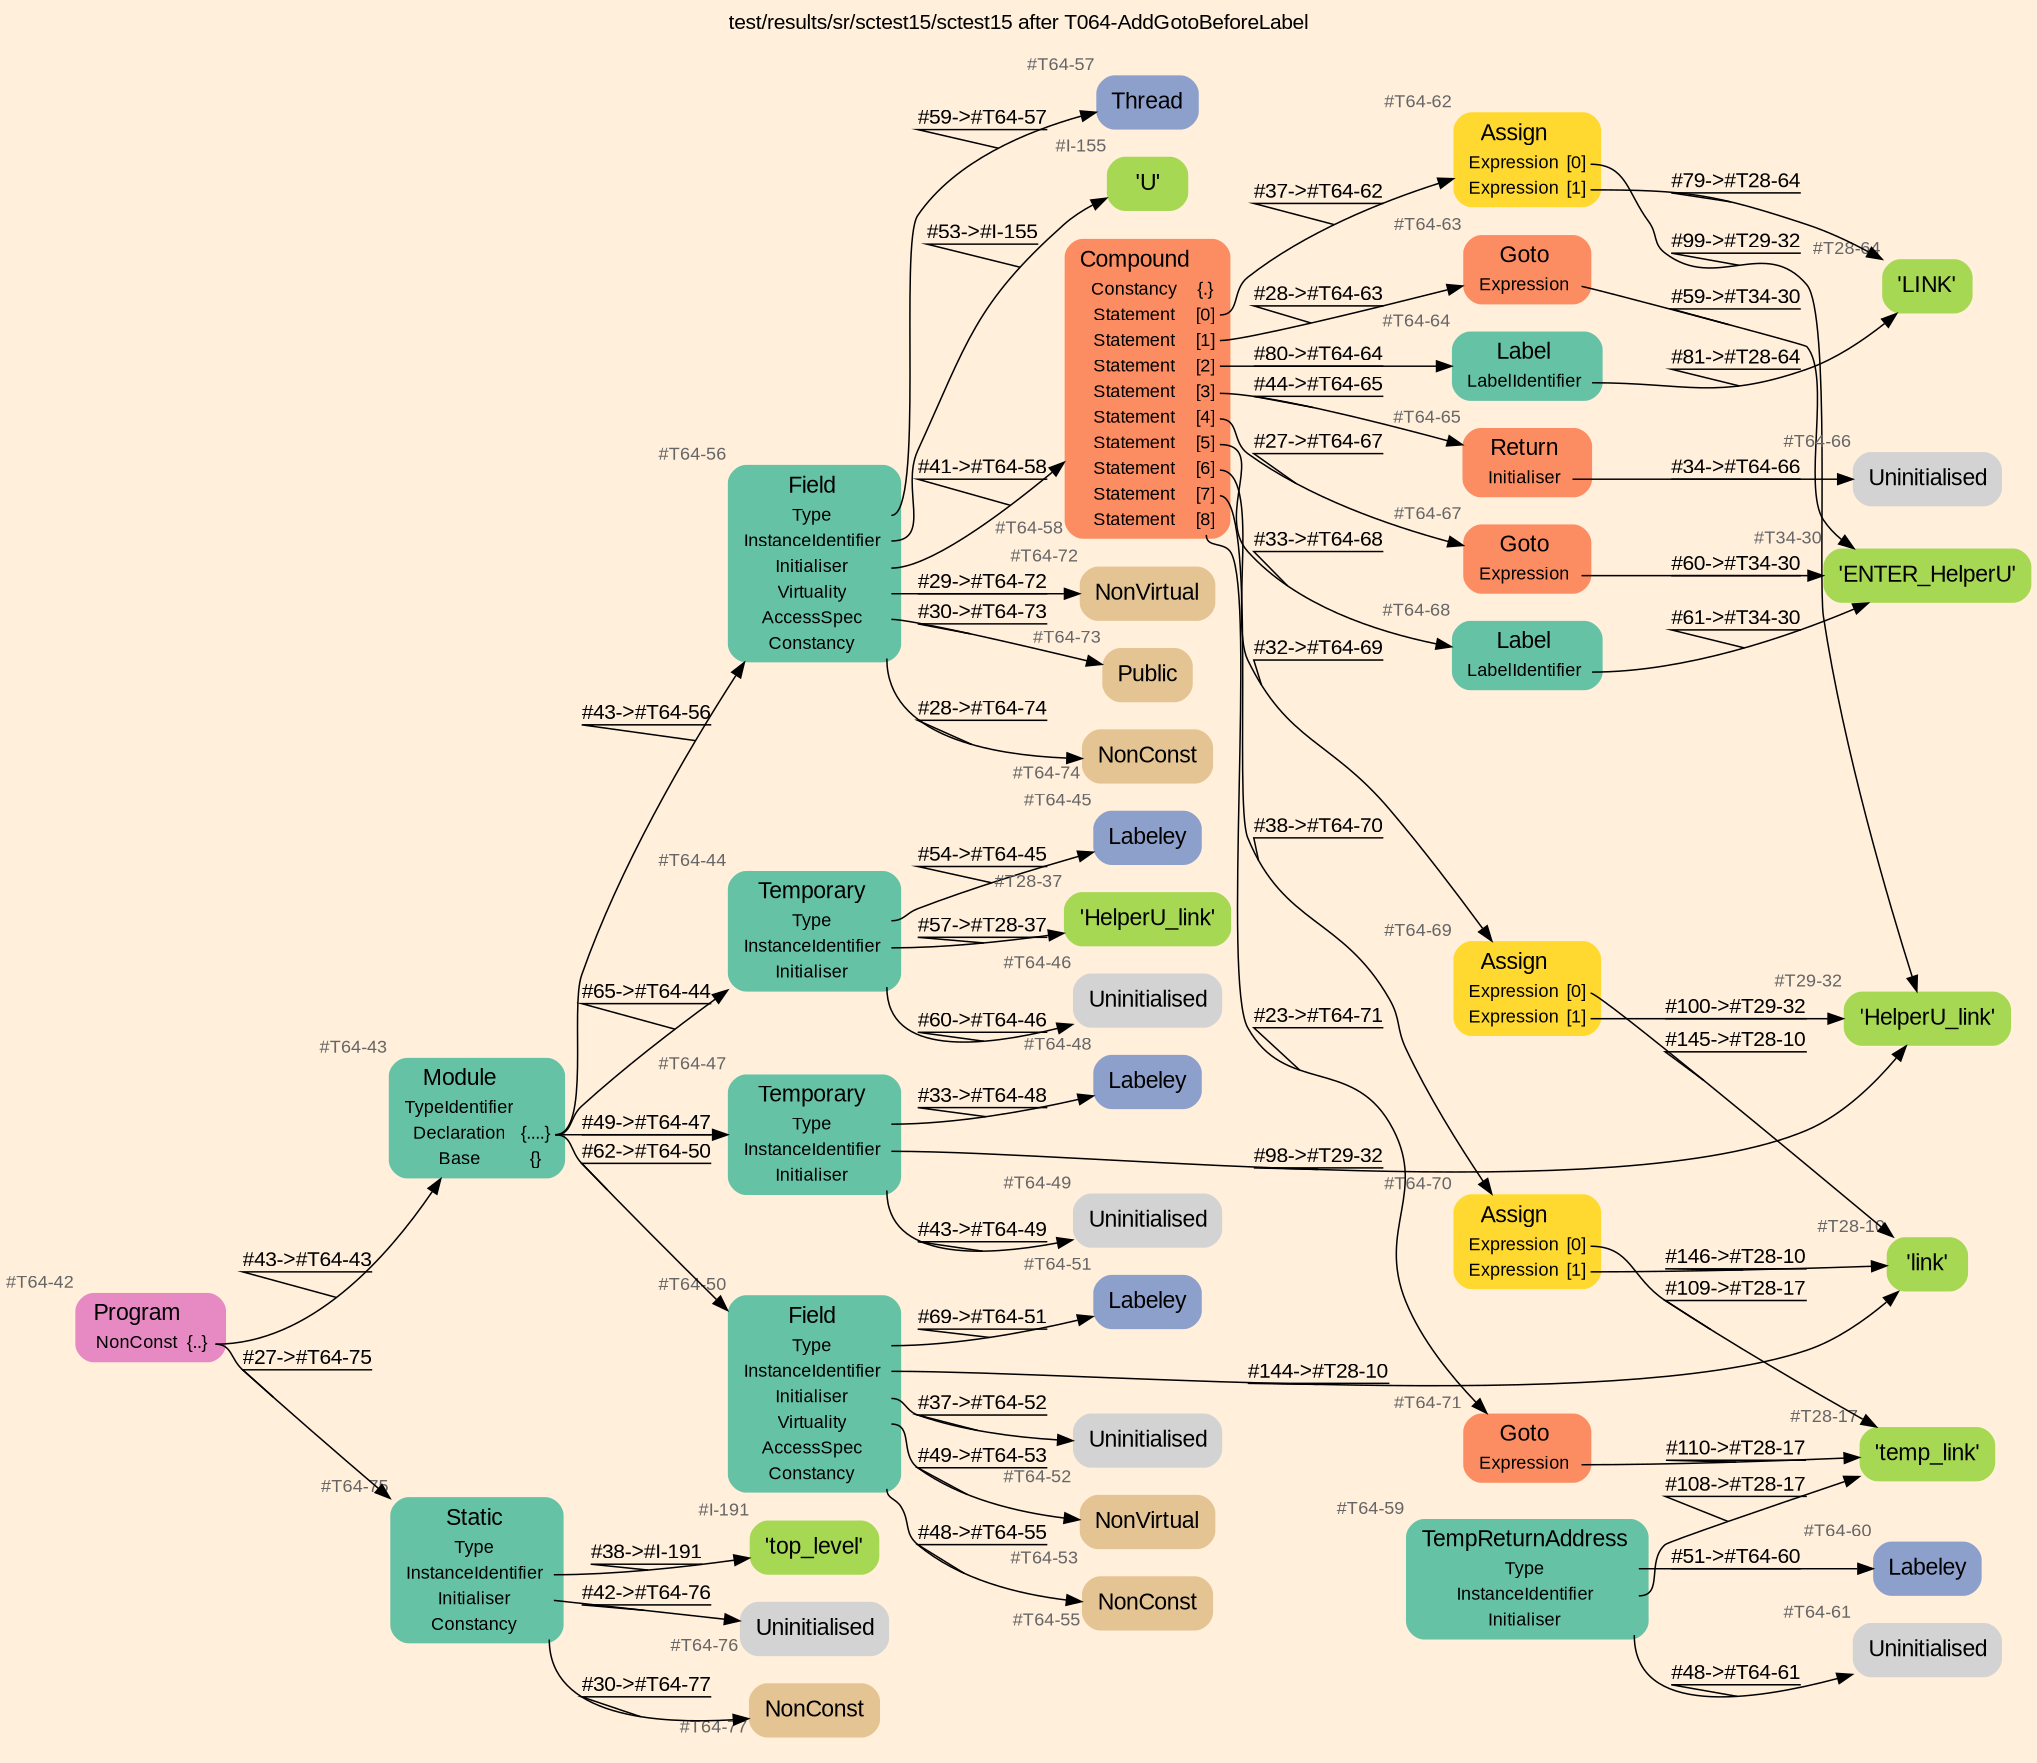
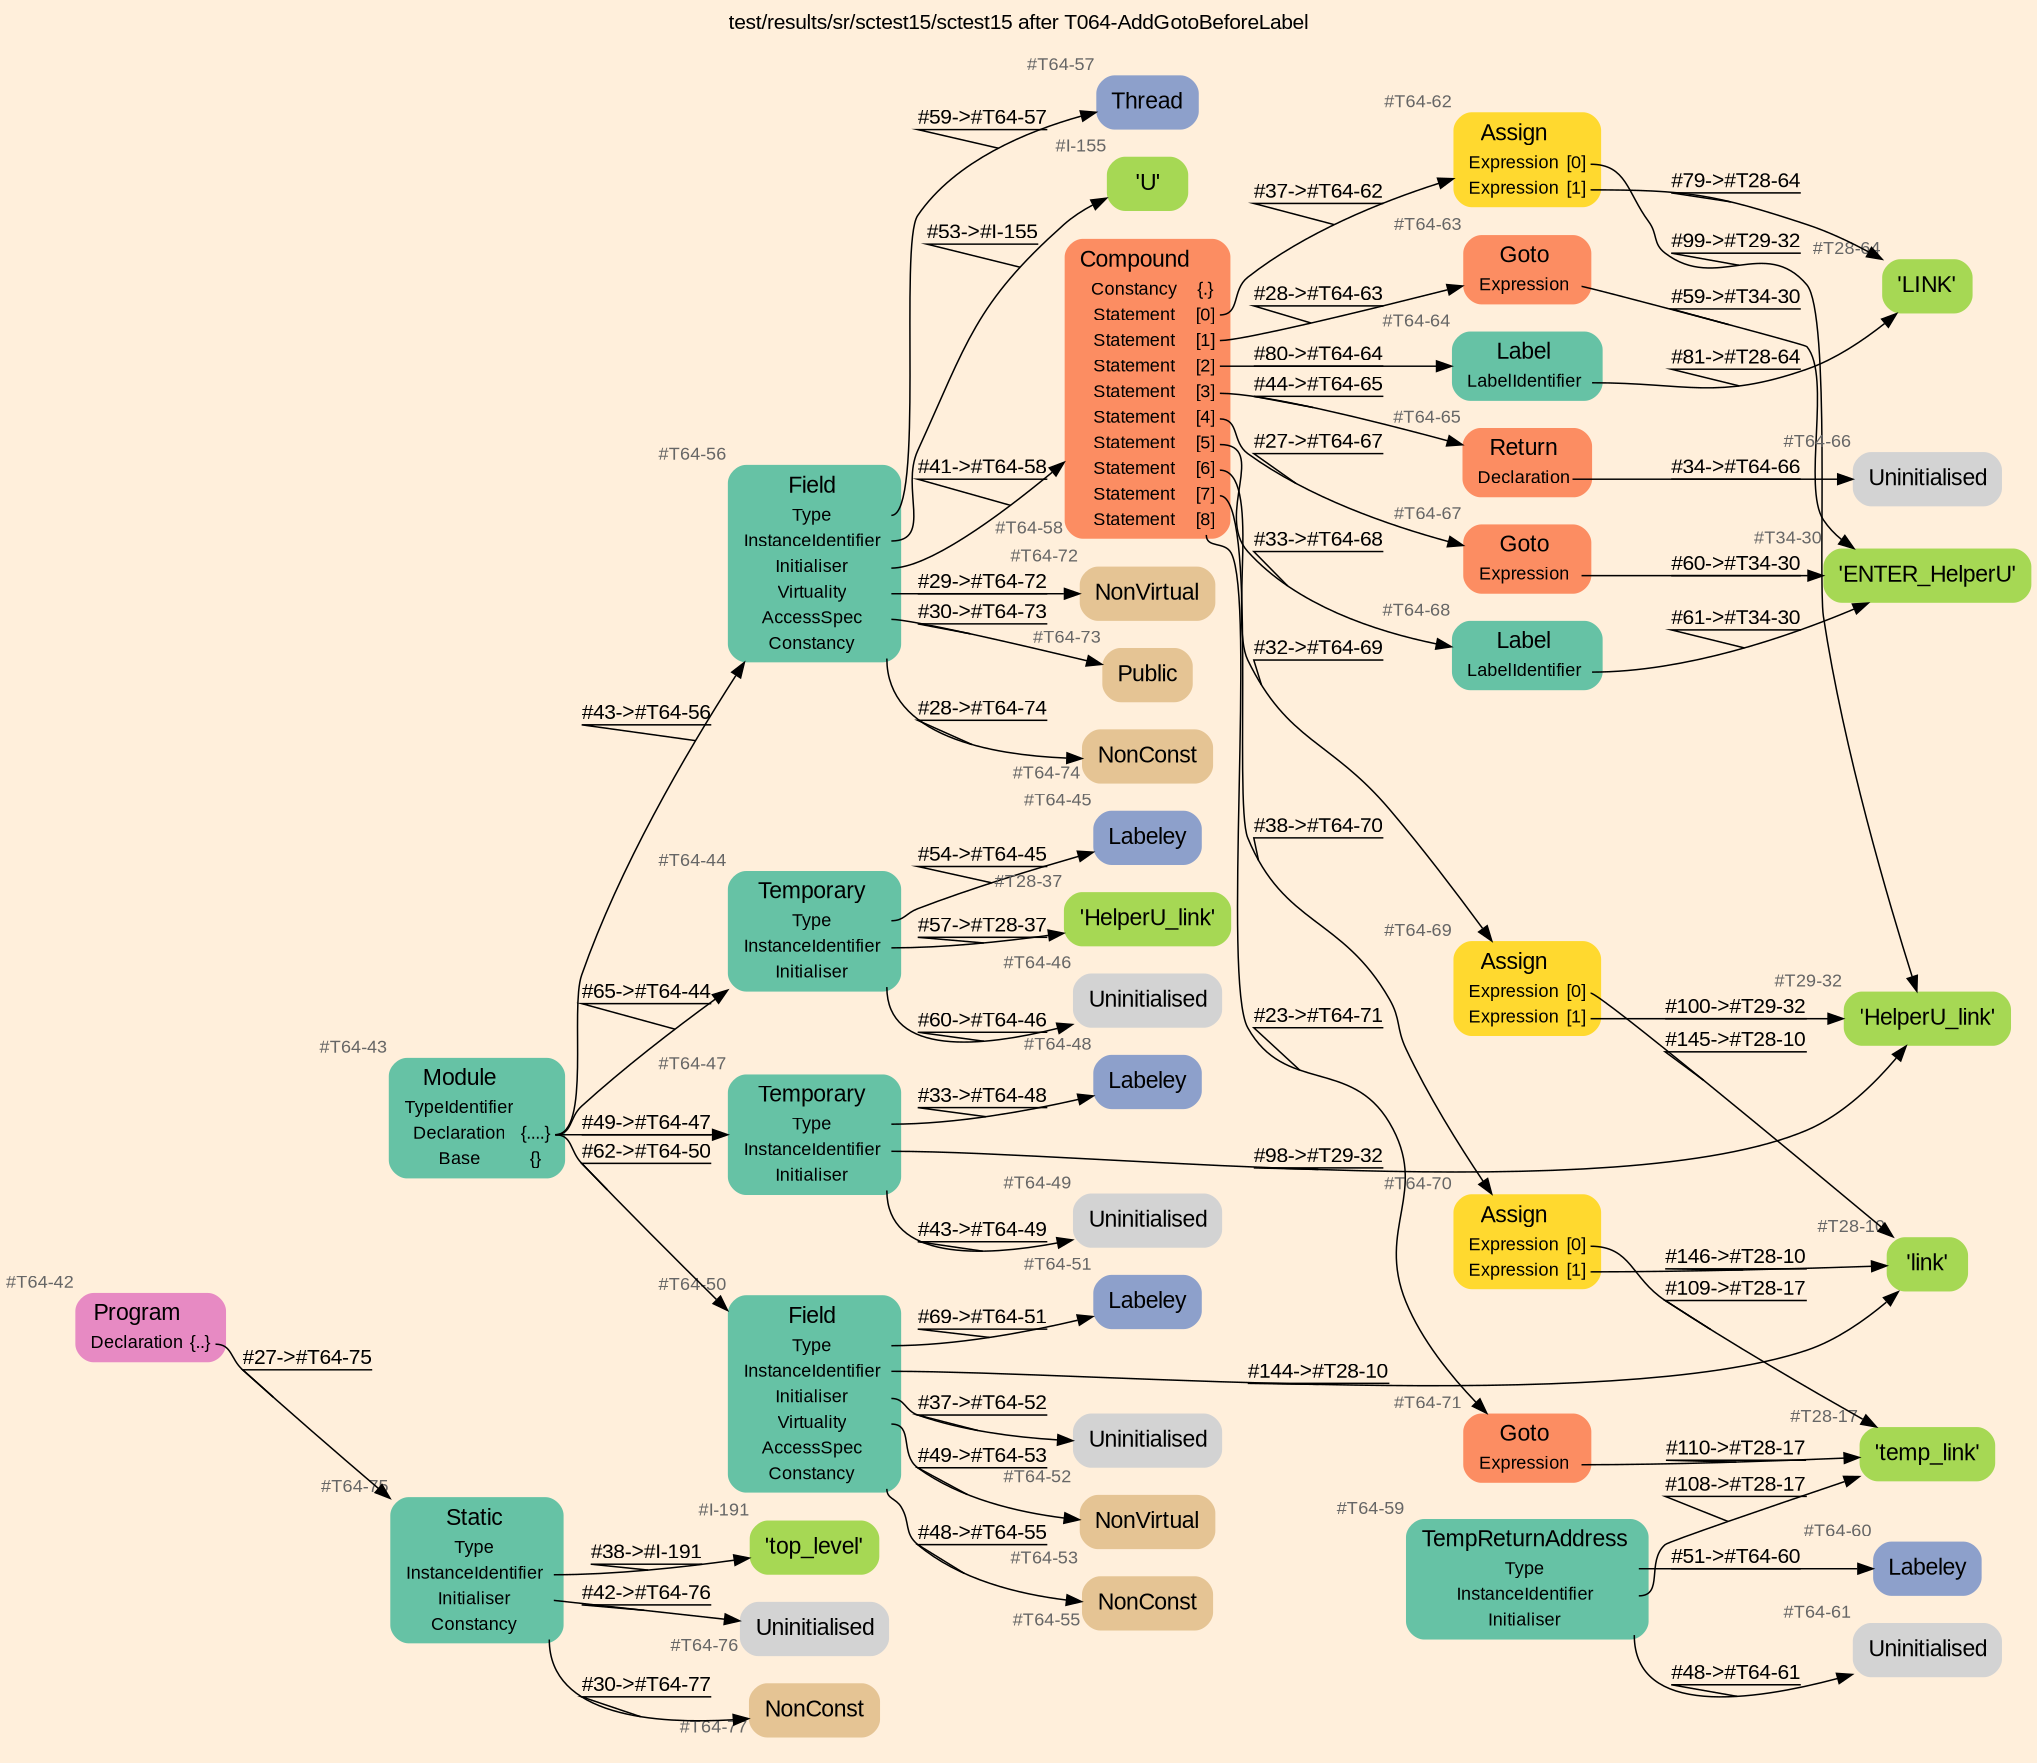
node "Return": text "Initialiser" -> "Declaration"
edge "Program" -> "Module": removed, label "#43->#T64-43"
node "Program": text "NonConst" -> "Declaration"
